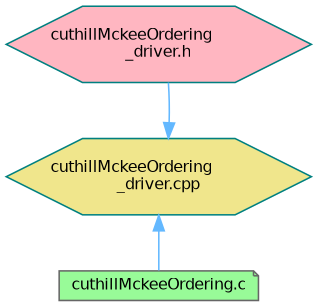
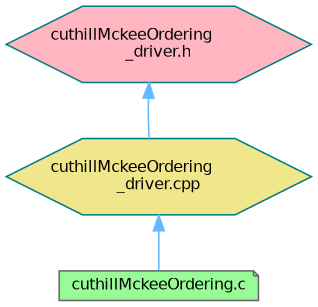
edge "cuthillMckeeOrdering _driver.h" -> "cuthillMckeeOrdering _driver.cpp": reversed
